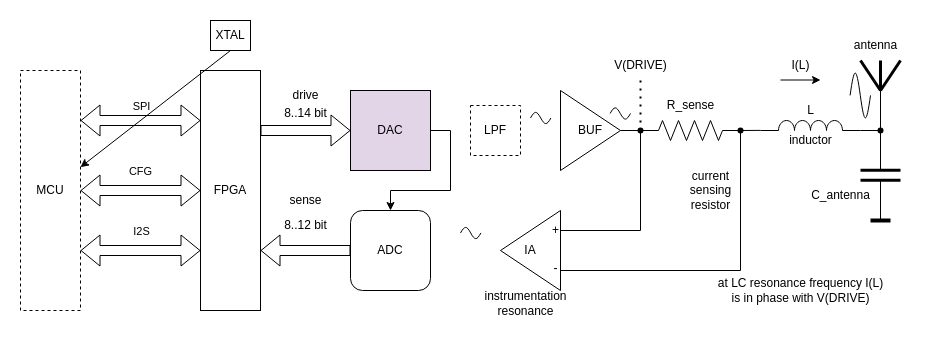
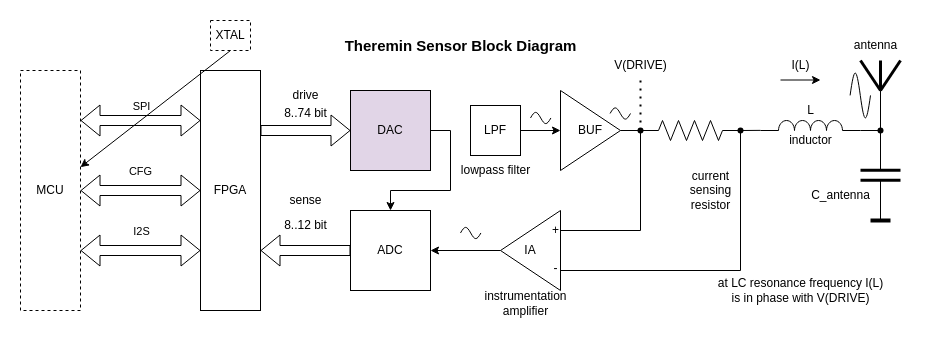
node "XTAL": style solid -> dashed
node "Theremin Sensor Block Diagram": added
node "R_sense": removed
node "8..14 bit": label "8..14 bit" -> "8..74 bit"
node "LPF": style dashed -> solid
edge "LPF" -> "BUF": added
node "lowpass filter": added
node "ADC": shape rounded rectangle -> rectangle
edge "IA" -> "ADC": added
node "instrumentation resonance": label "instrumentation resonance" -> "instrumentation amplifier"
